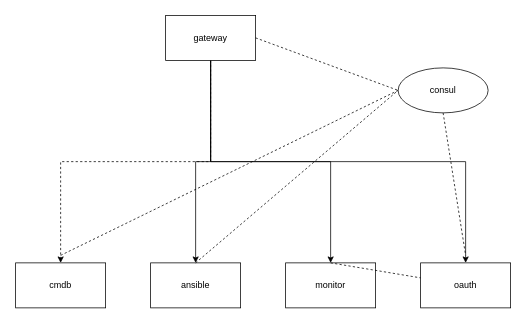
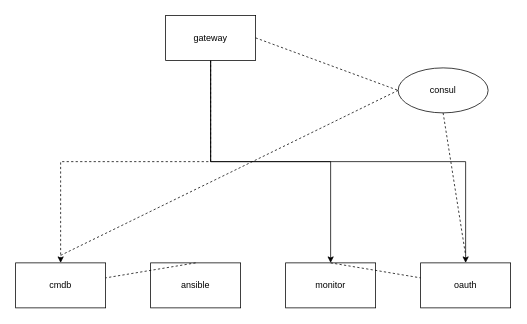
edge "consul" -- "ansible": now "cmdb" -- "ansible"
edge "gateway" -> "ansible": removed
